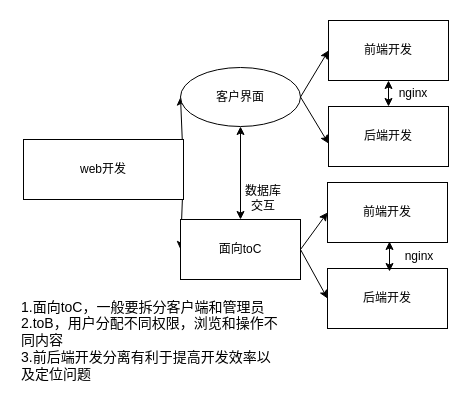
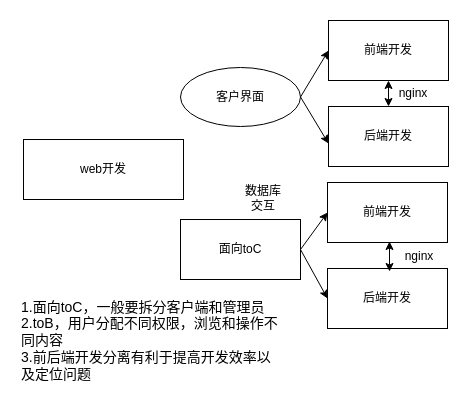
edge "web开发" -> "客户界面": removed
edge "客户界面" -- "面向toC": removed
edge "web开发" -> "面向toC": removed
